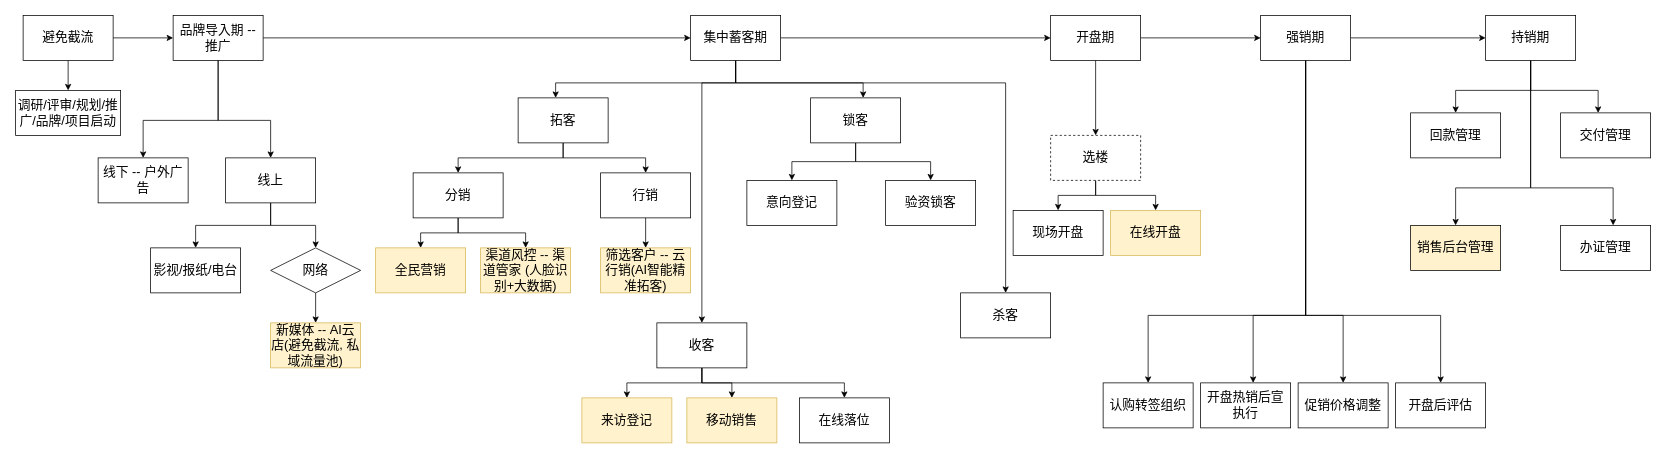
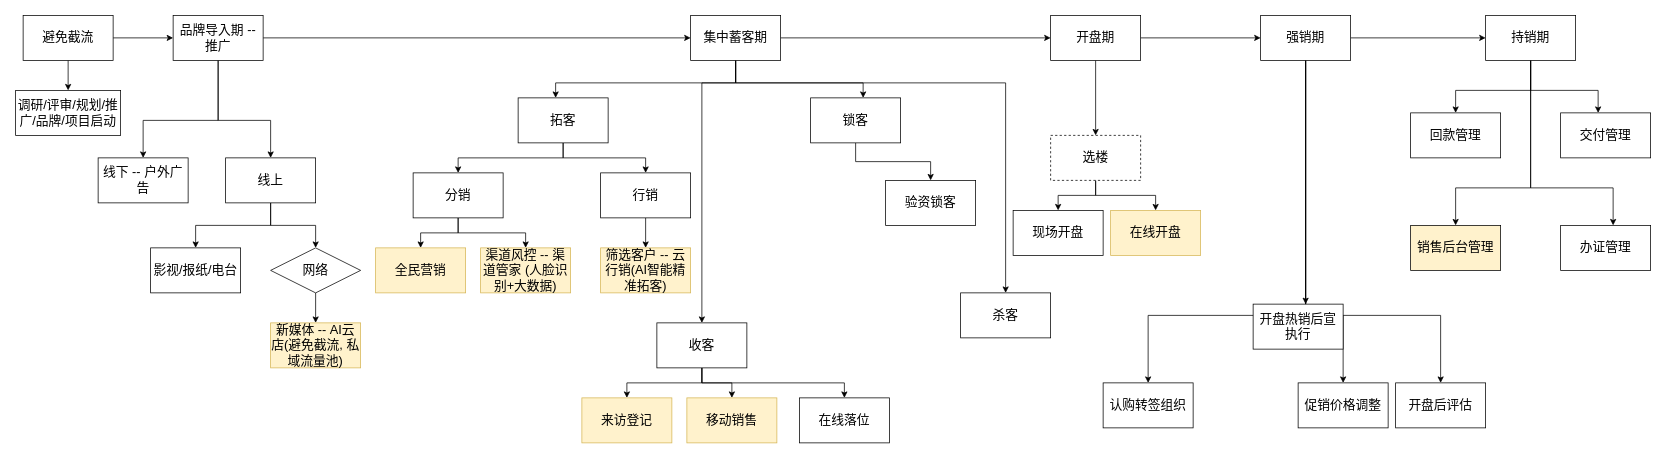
edge "锁客" -> "意向登记": removed
node "意向登记": removed
node "开盘热销后宣执行": moved (1245, 405) -> (1298, 327)
